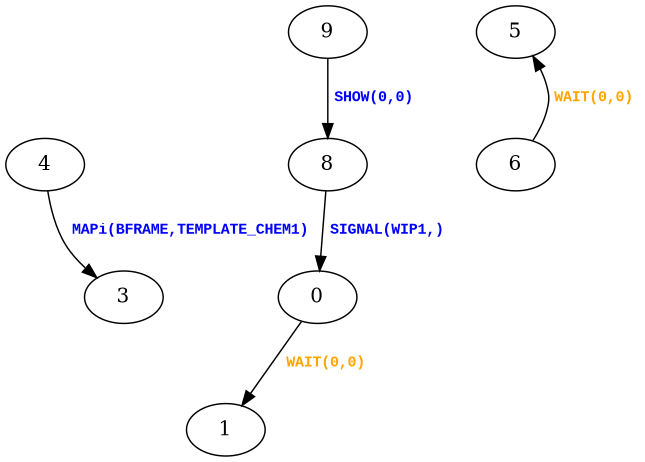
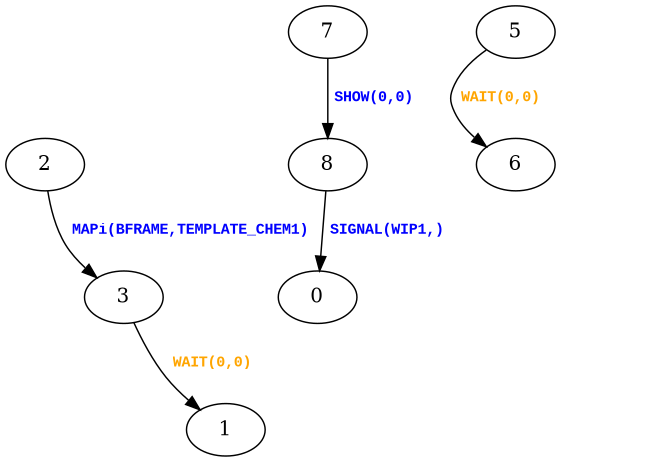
node "9": label "9" -> "7"
edge "6" -> "5": reversed
node "4": label "4" -> "2"
edge "0" -> "1": now "3" -> "1"
